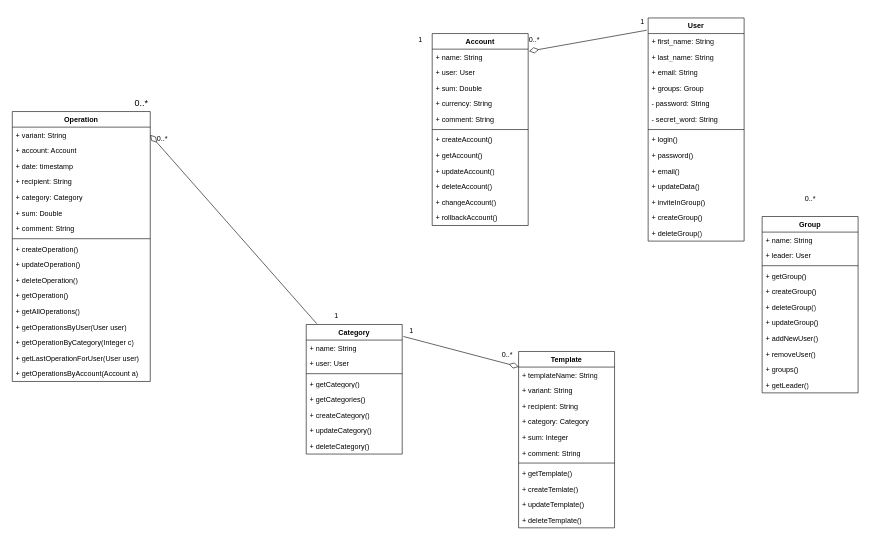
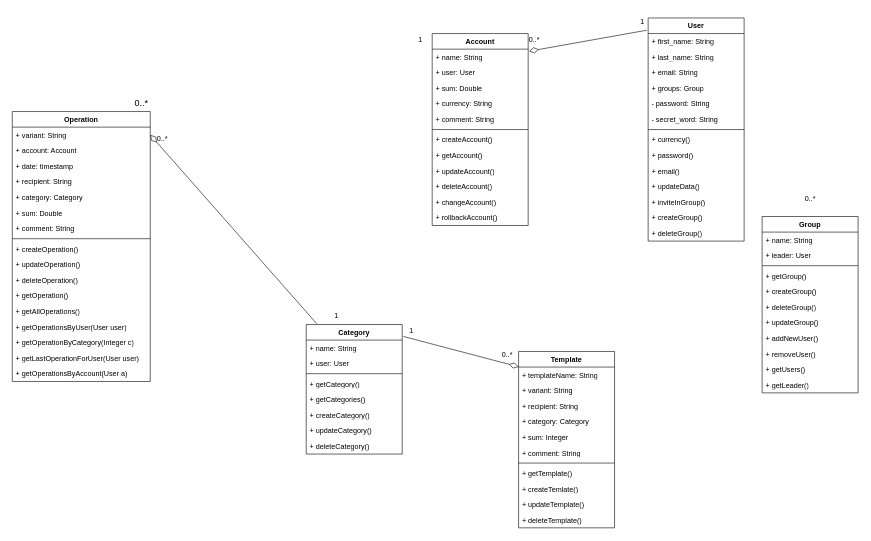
node "+ login()": label "+ login()" -> "+ currency()"
node "+ groups()": label "+ groups()" -> "+ getUsers()"
node "+ getOperationsByAccount(Account a)": label "+ getOperationsByAccount(Account a)" -> "+ getOperationsByAccount(User a)"
